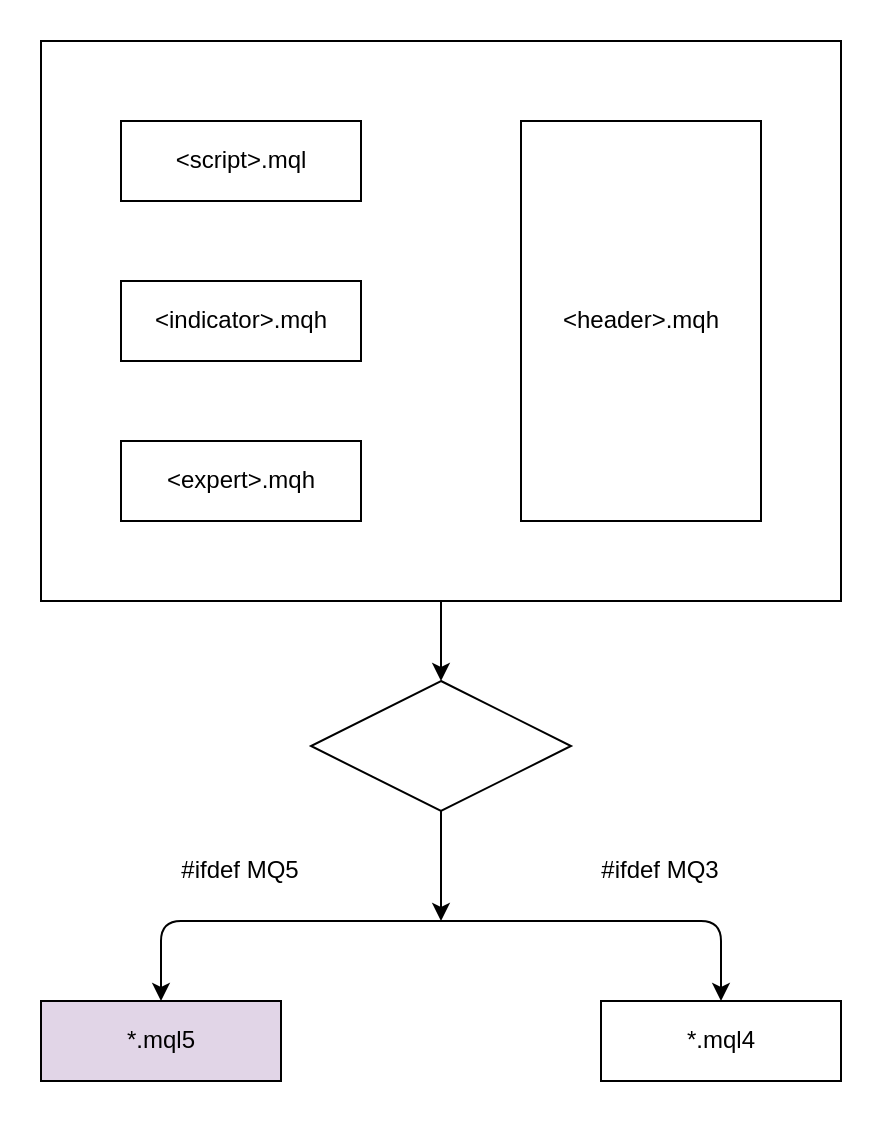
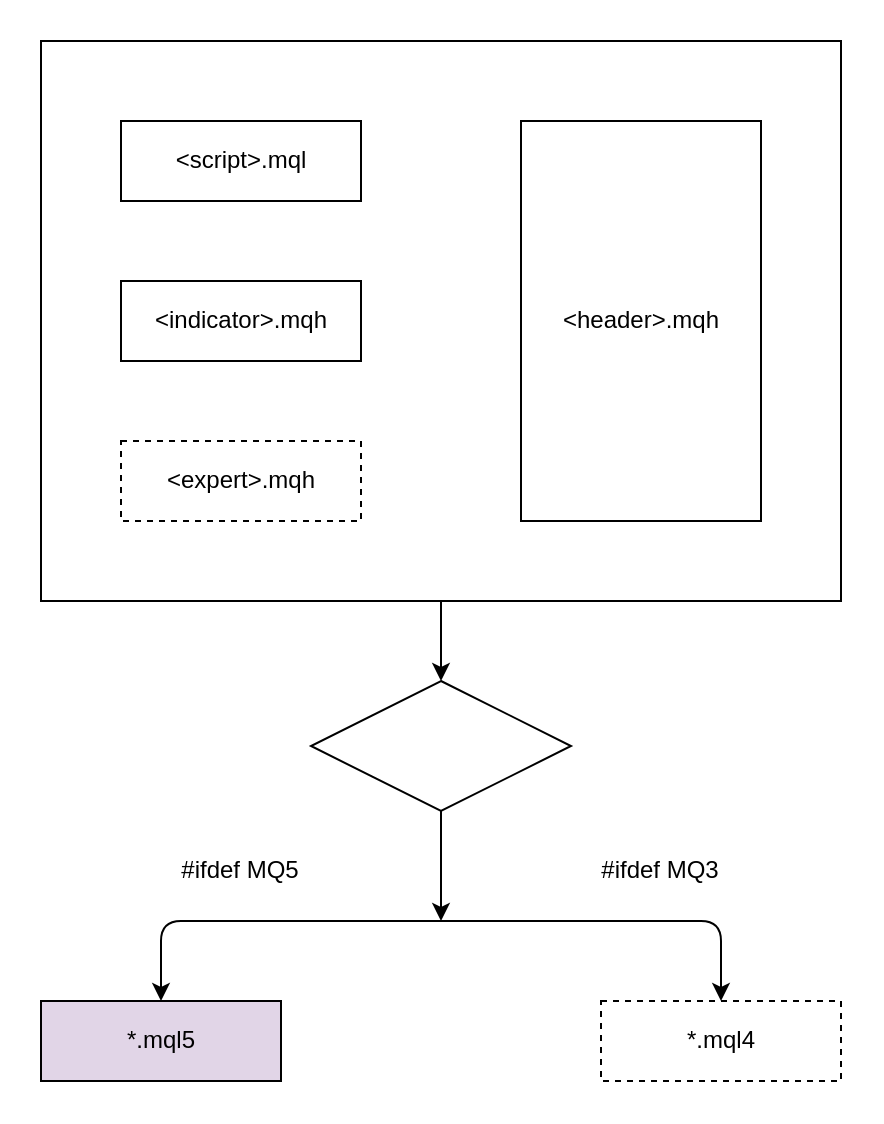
node "<expert>.mqh": style solid -> dashed
node "*.mql4": style solid -> dashed
